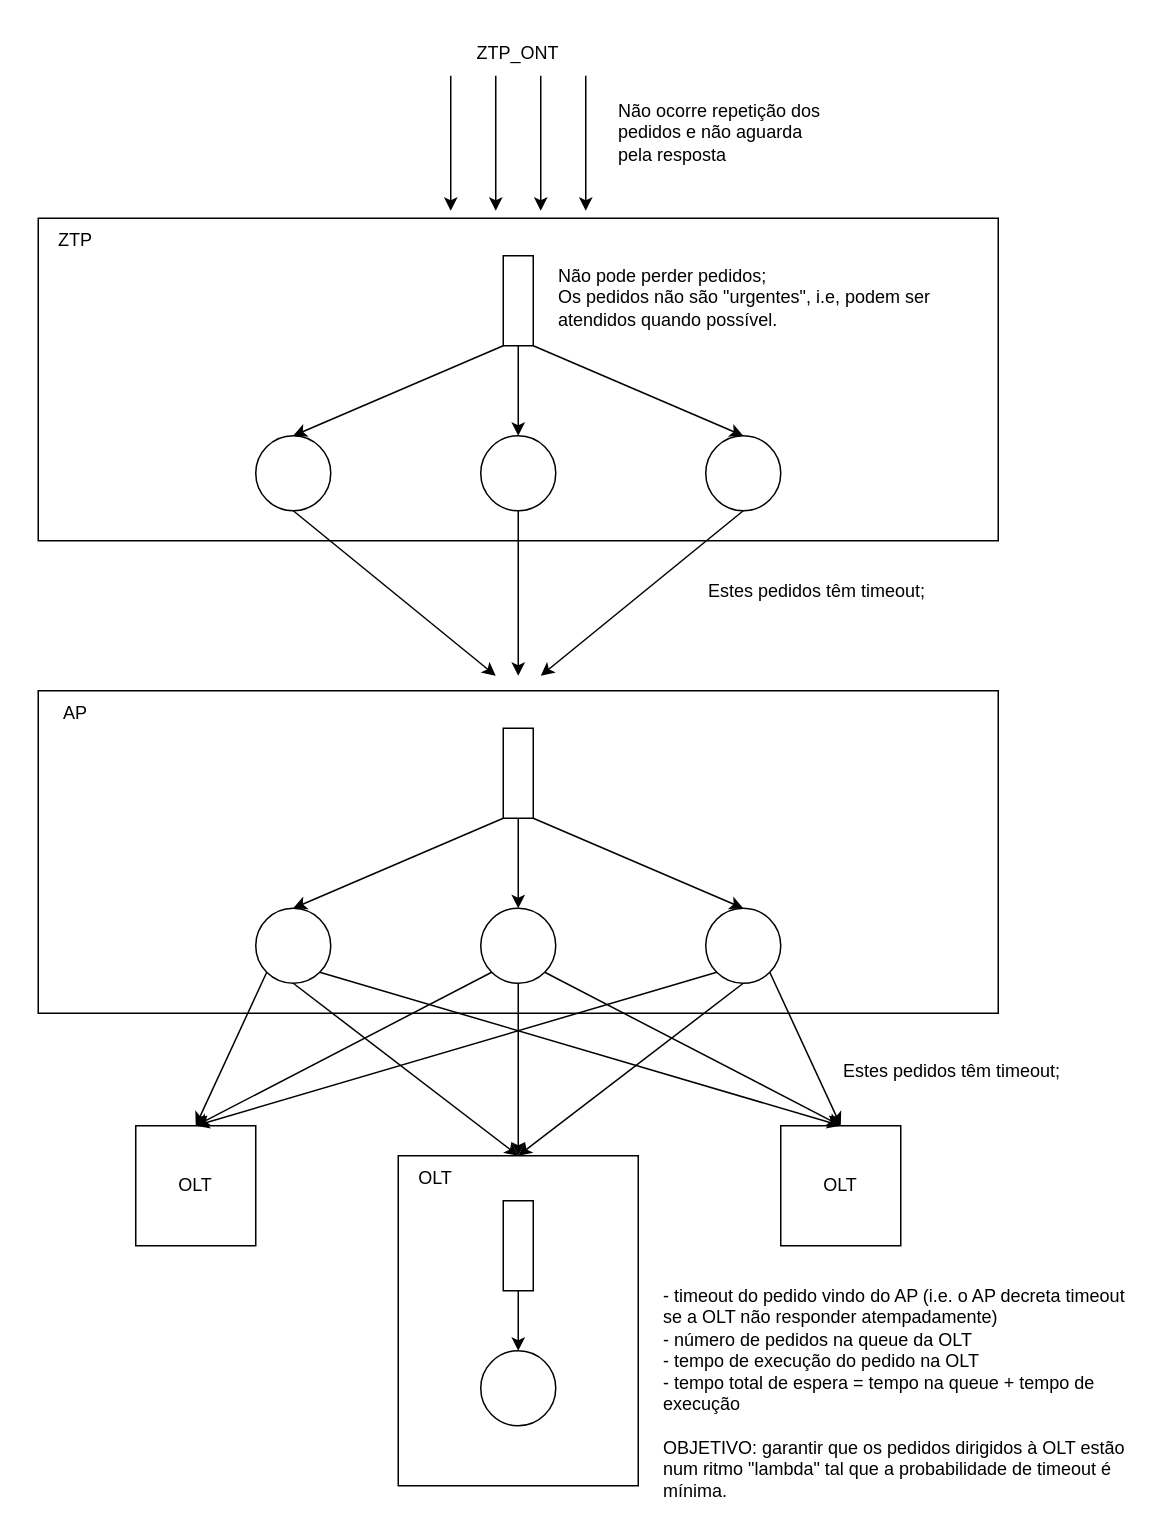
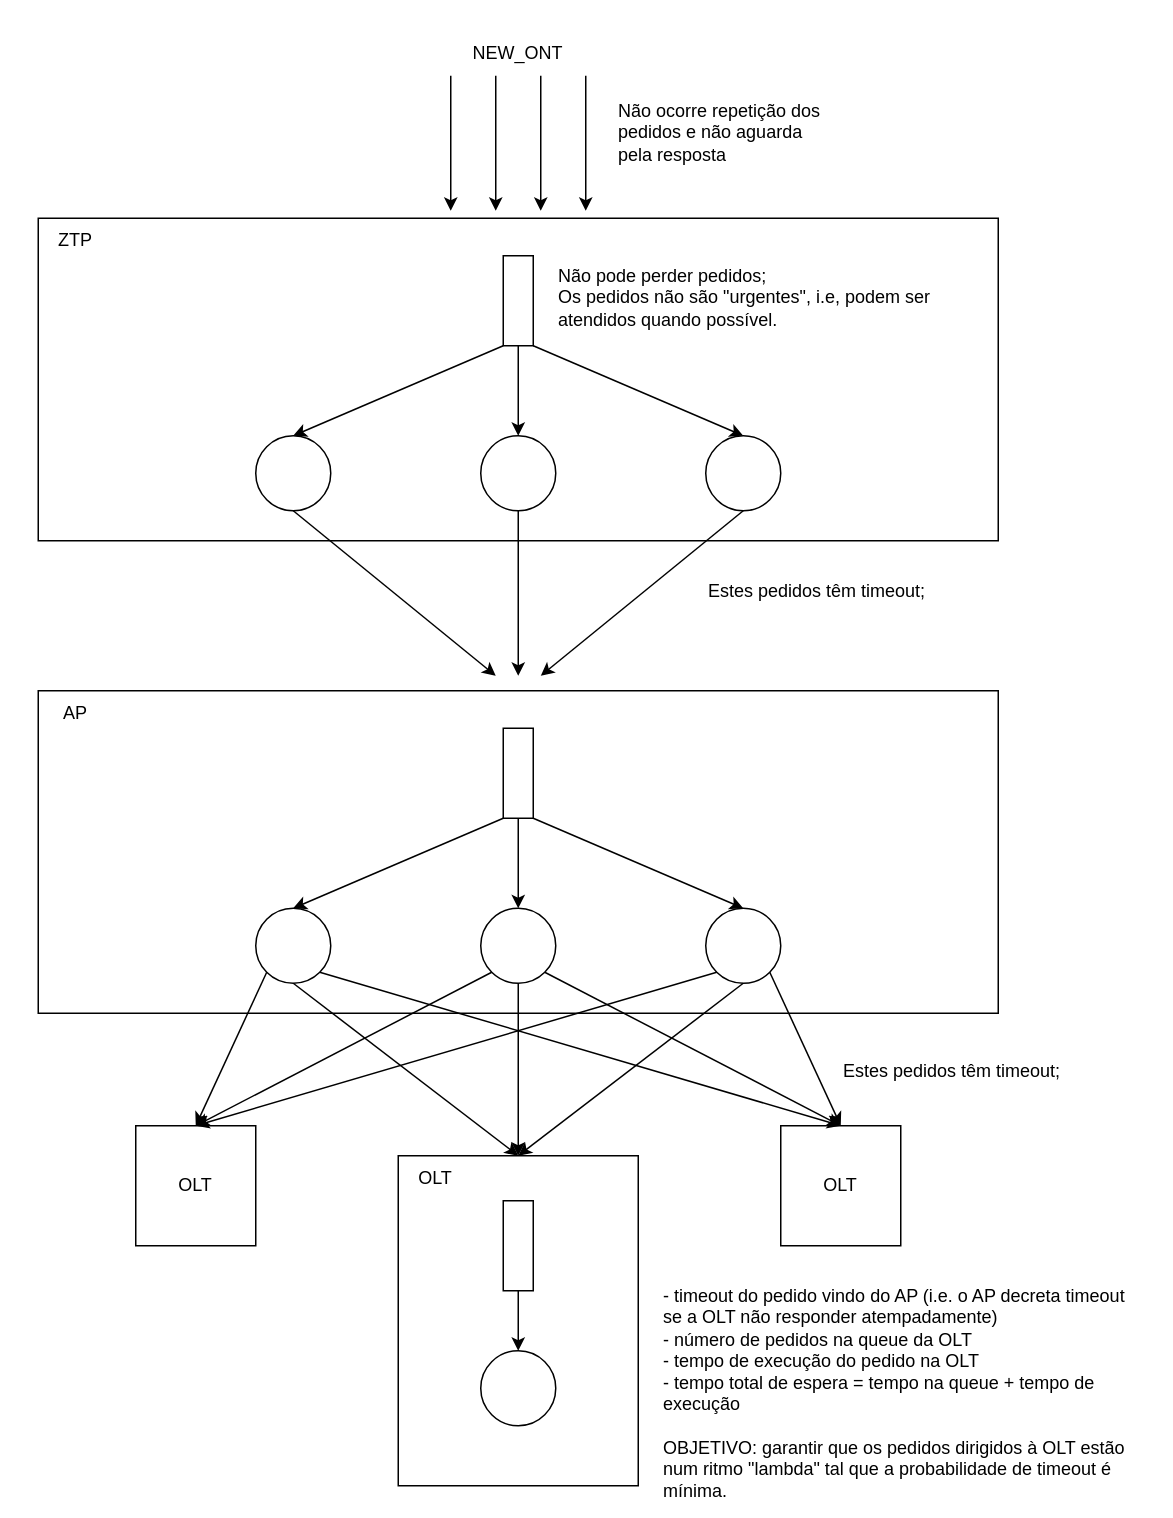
node "ZTP_ONT": label "ZTP_ONT" -> "NEW_ONT"
